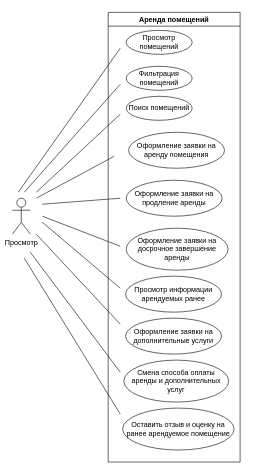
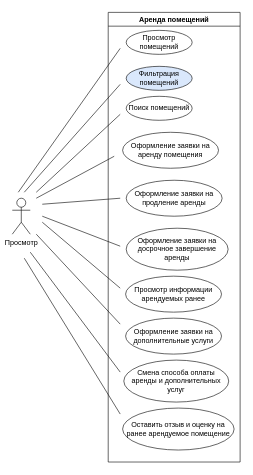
node "Фильтрация помещений": fillcolor #ffffff -> #dae8fc
node "Оформление заявки на аренду помещения": moved (177, 150) -> (171, 150)
